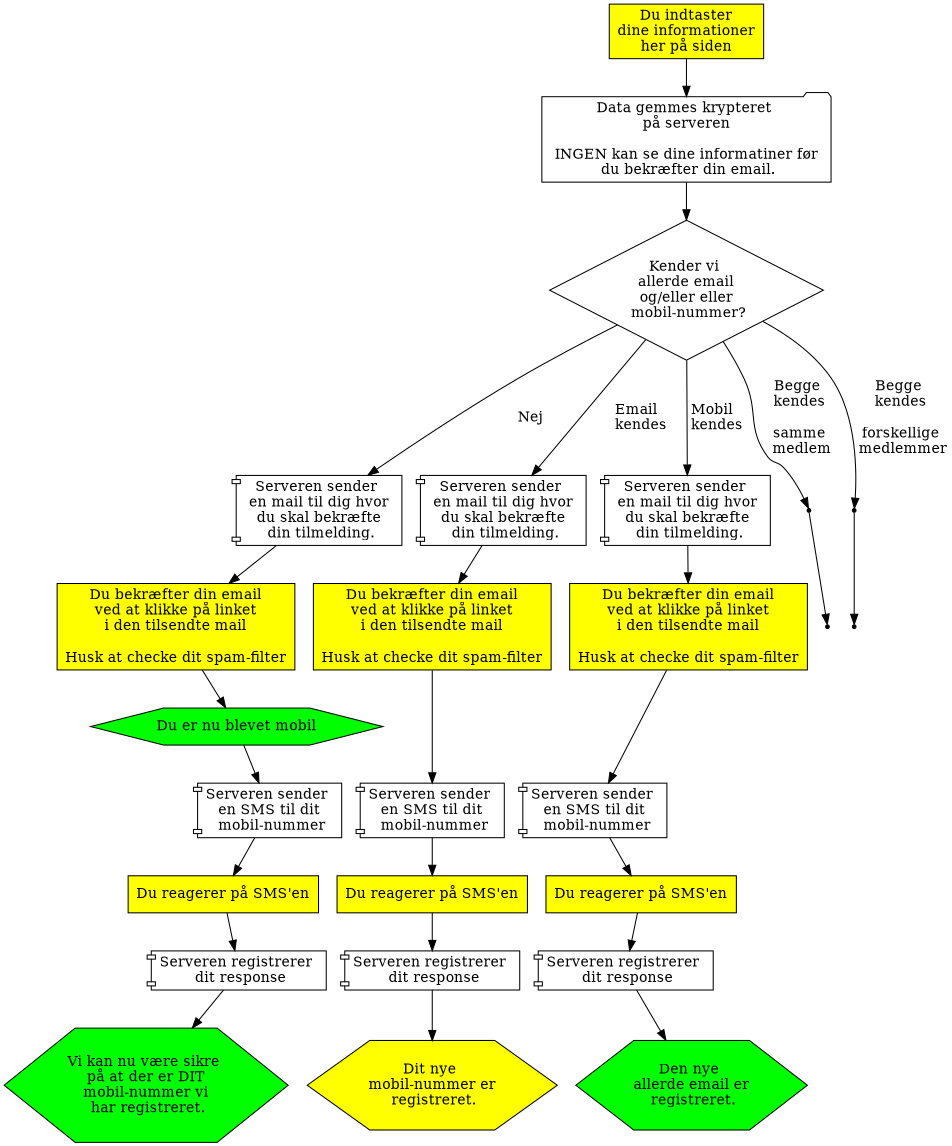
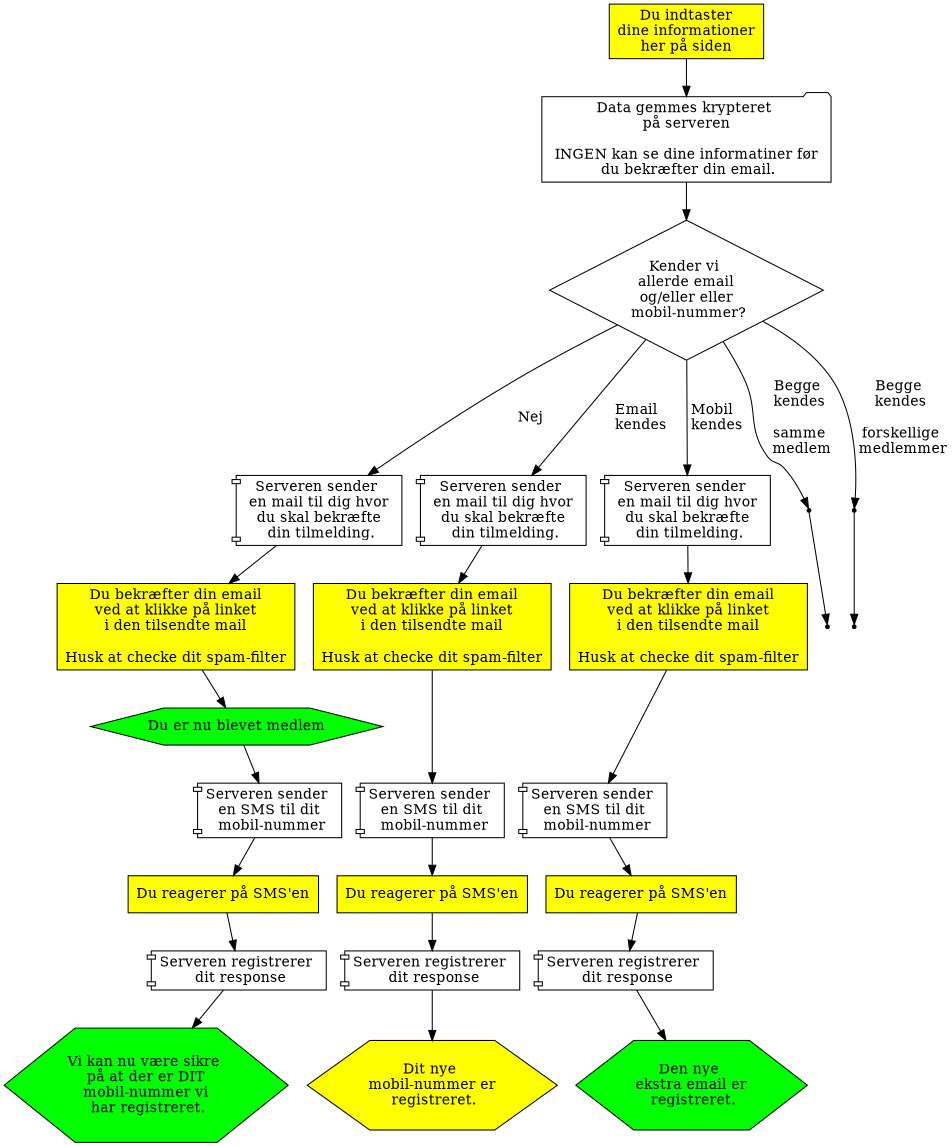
node "Du er nu blevet mobil": label "Du er nu blevet mobil" -> "Du er nu blevet medlem"
node "Den nye allerde email er registreret.": label "Den nye allerde email er registreret." -> "Den nye ekstra email er registreret."
